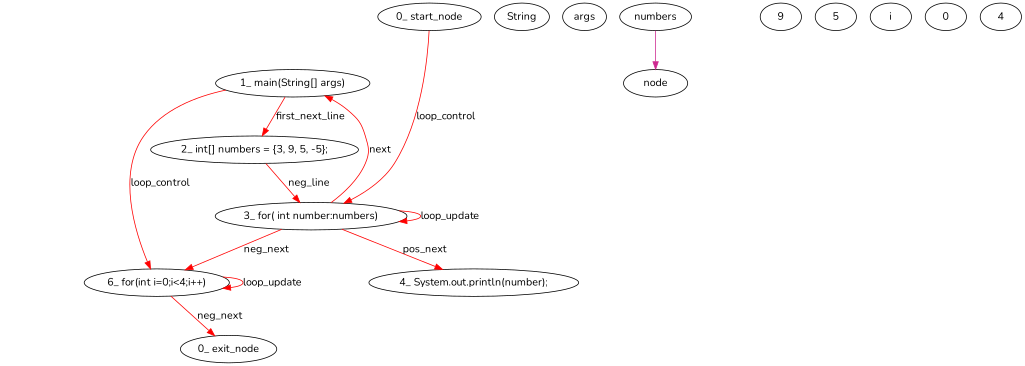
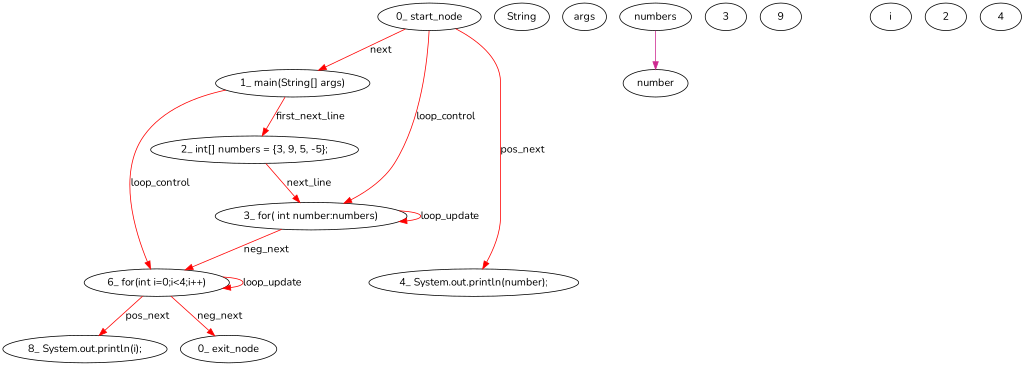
node "3": added
node "5": removed
node "0": label "0" -> "2"
node "node": label "node" -> "number"
edge "3_ for( int number:numbers)" -> "1_ main(String[] args)": now "0_ start_node" -> "1_ main(String[] args)"
edge "2_ int[] numbers = {3, 9, 5, -5};" -> "3_ for( int number:numbers)": label "neg_line" -> "next_line"
edge "3_ for( int number:numbers)" -> "4_ System.out.println(number);": now "0_ start_node" -> "4_ System.out.println(number);"
node "8_ System.out.println(i);": added
